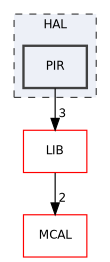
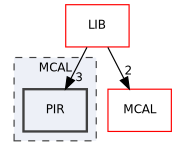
cluster "HAL": label "HAL" -> "MCAL"
edge "PIR" -> "LIB": reversed
